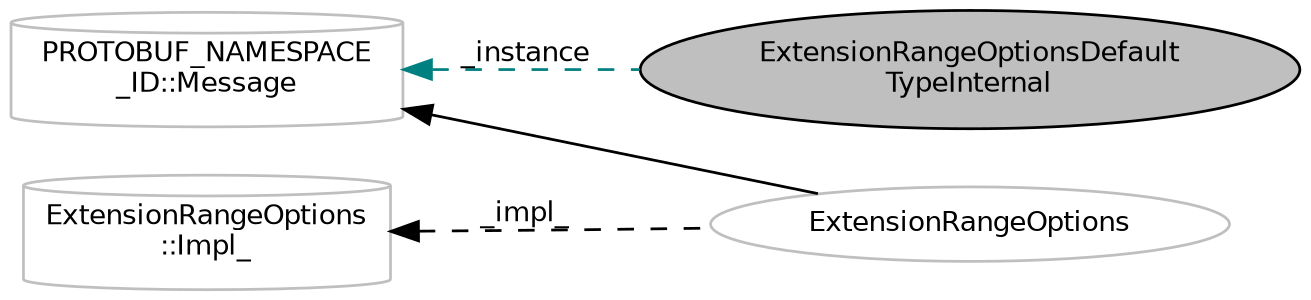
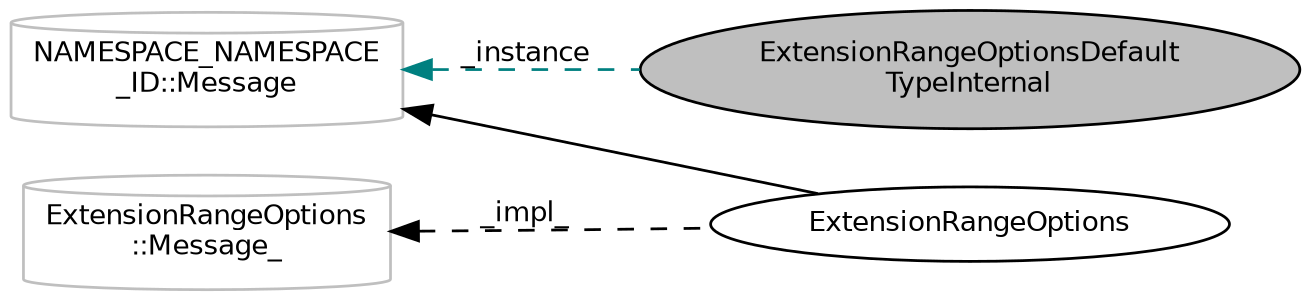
node "PROTOBUF_NAMESPACE _ID::Message": label "PROTOBUF_NAMESPACE _ID::Message" -> "NAMESPACE_NAMESPACE _ID::Message"
node "ExtensionRangeOptions": color grey75 -> black
node "ExtensionRangeOptions ::Impl_": label "ExtensionRangeOptions ::Impl_" -> "ExtensionRangeOptions ::Message_"
